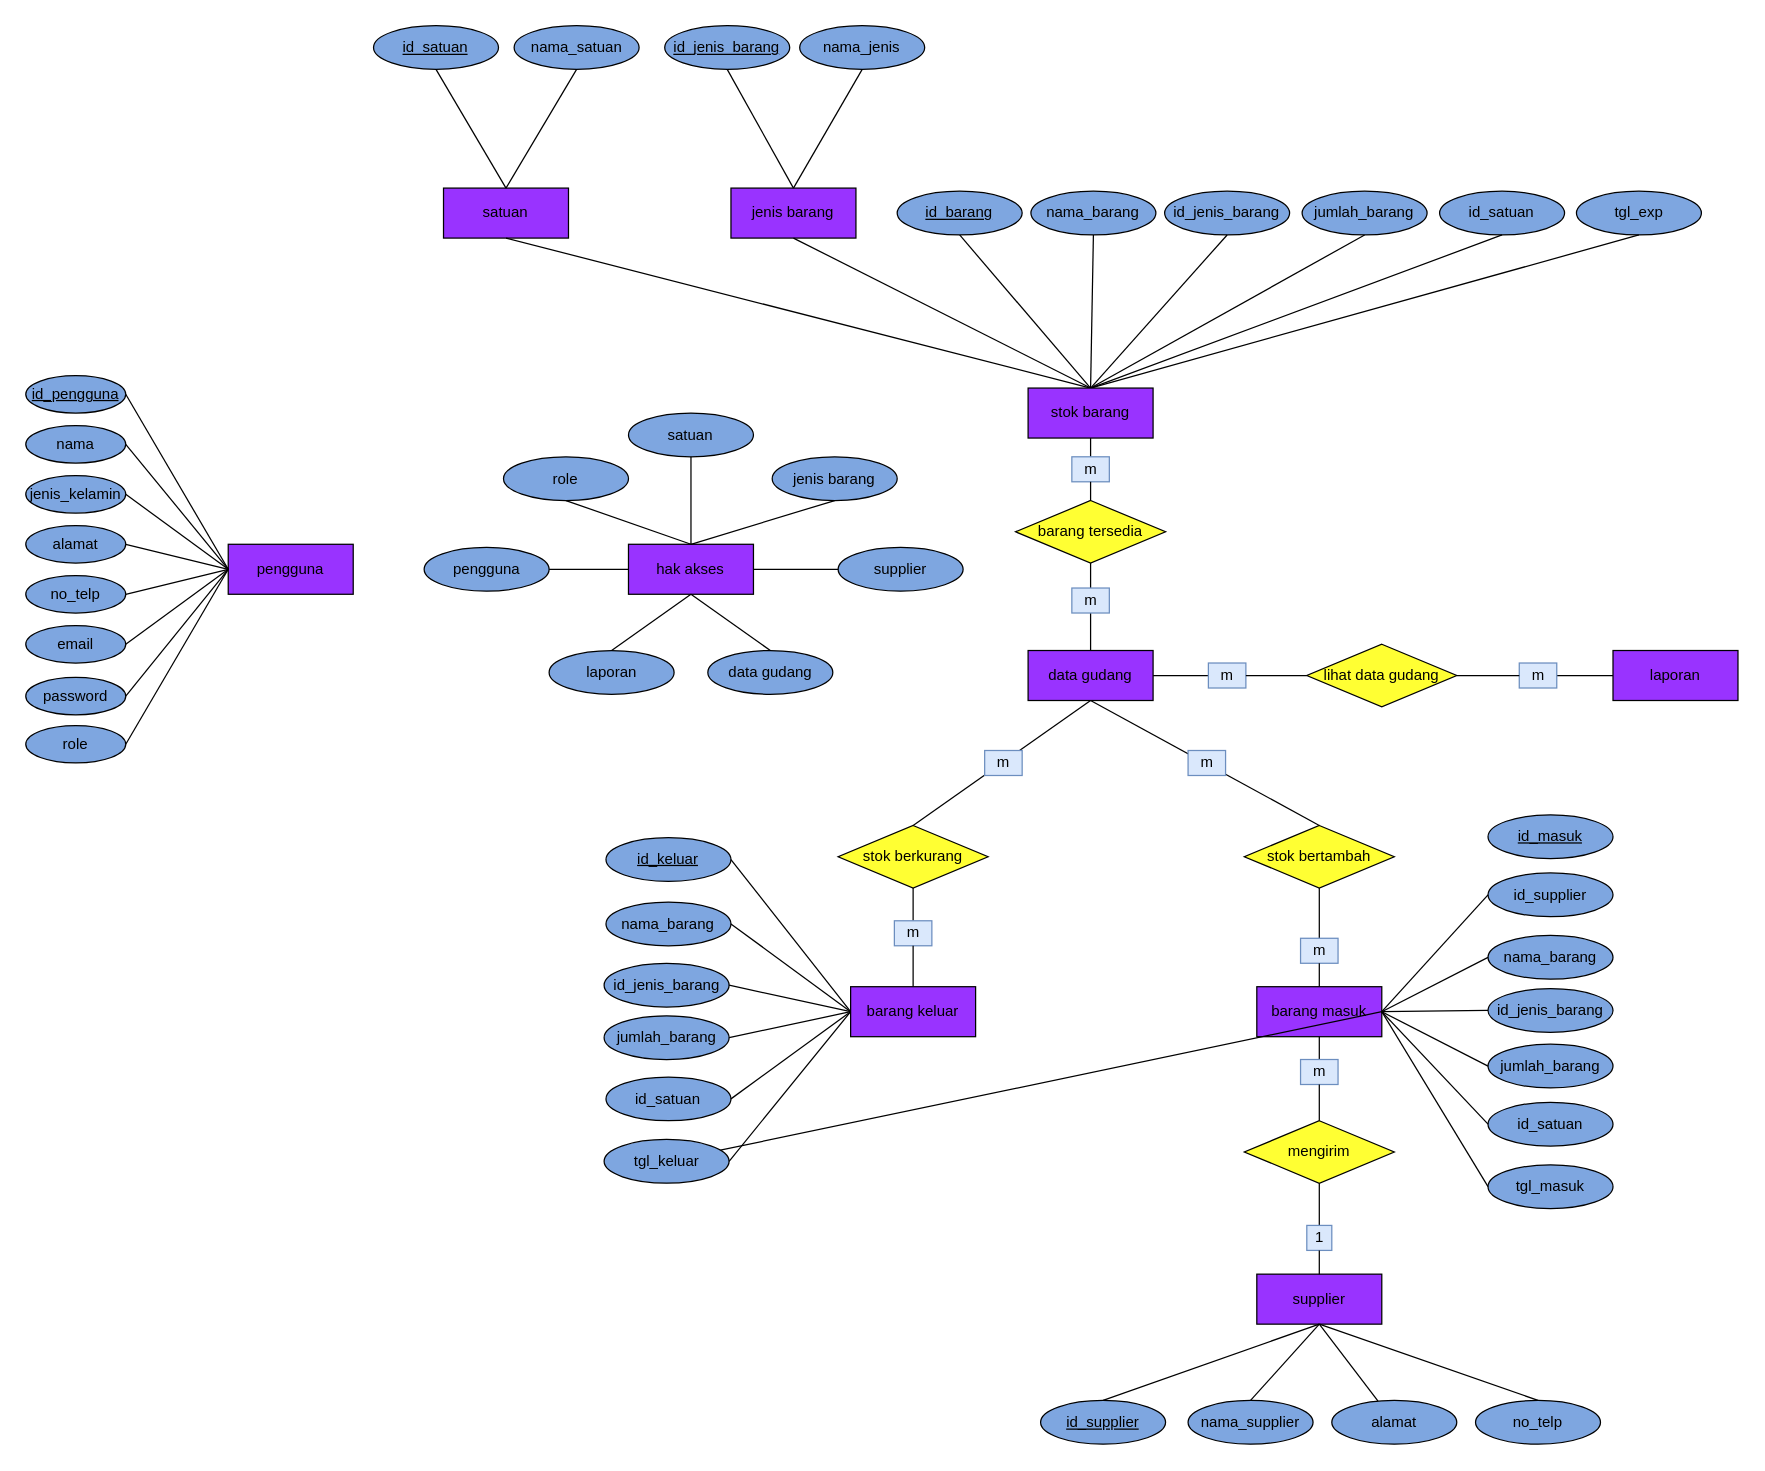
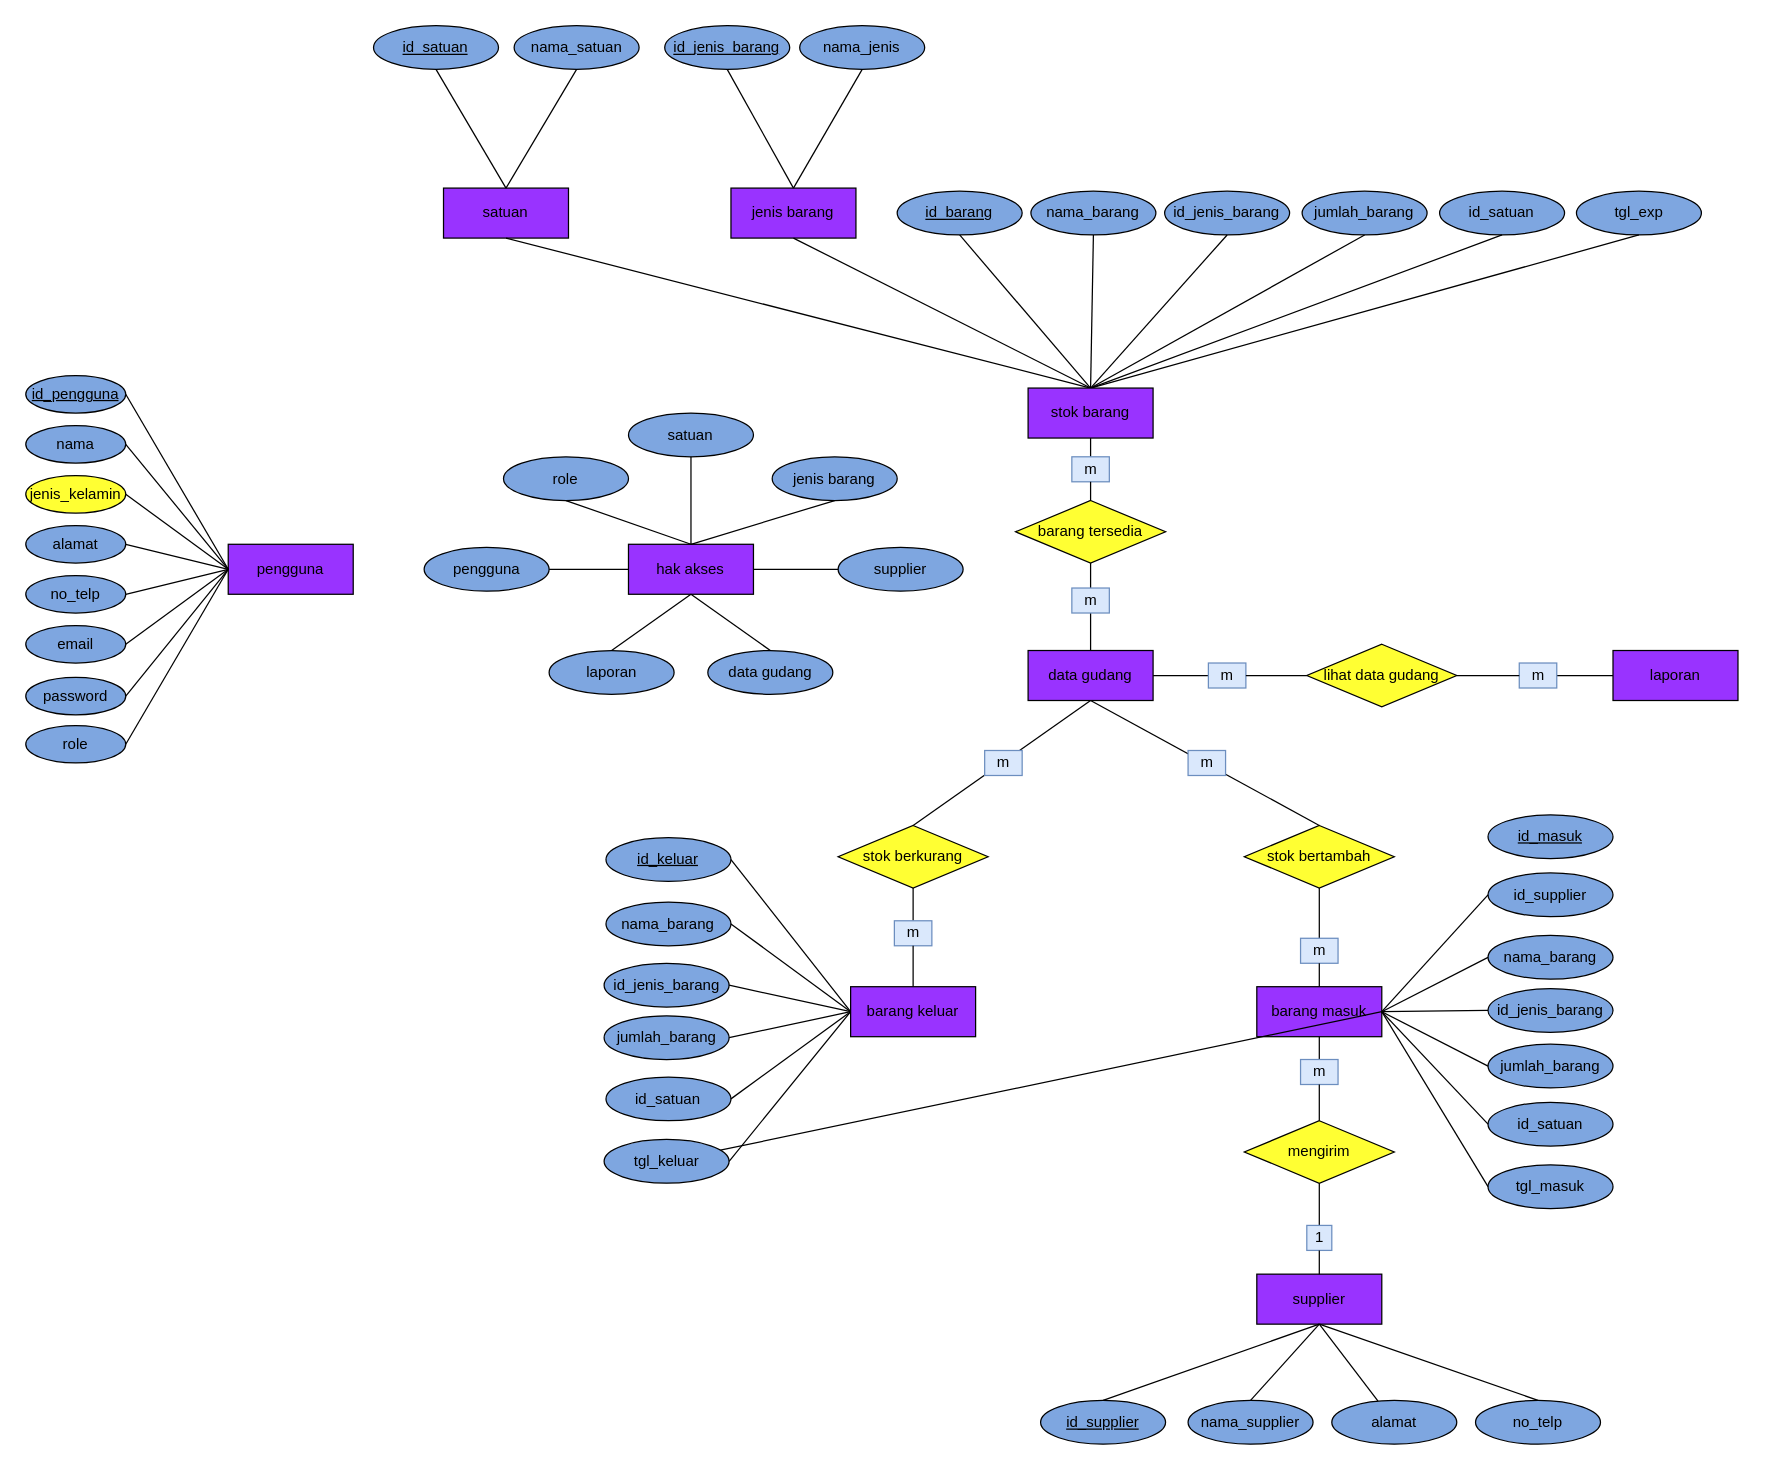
node "jenis_kelamin": fillcolor #7ea6e0 -> #ffff33
